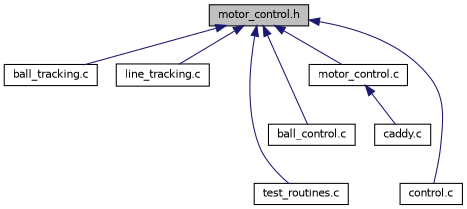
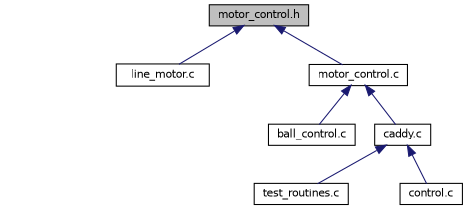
edge "control.c" -> "motor_control.h": now "control.c" -> "caddy.c"
node "ball_tracking.c": removed
node "line_tracking.c": label "line_tracking.c" -> "line_motor.c"
edge "ball_control.c" -> "motor_control.h": now "ball_control.c" -> "motor_control.c"
edge "test_routines.c" -> "motor_control.h": now "test_routines.c" -> "caddy.c"
